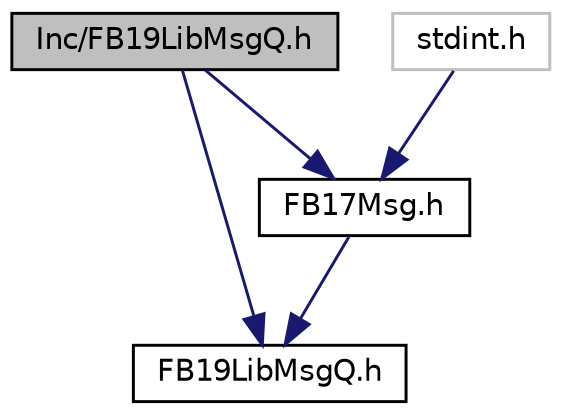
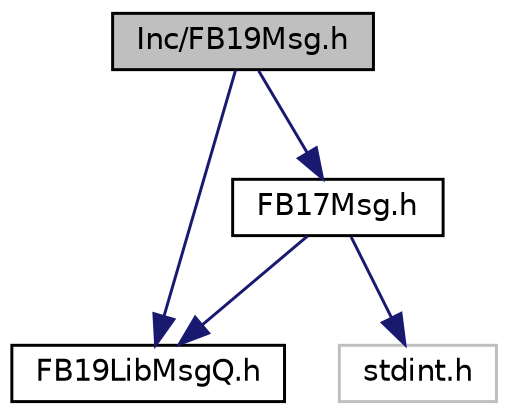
node "Inc/FB19LibMsgQ.h": label "Inc/FB19LibMsgQ.h" -> "Inc/FB19Msg.h"
edge "stdint.h" -> "FB17Msg.h": reversed
